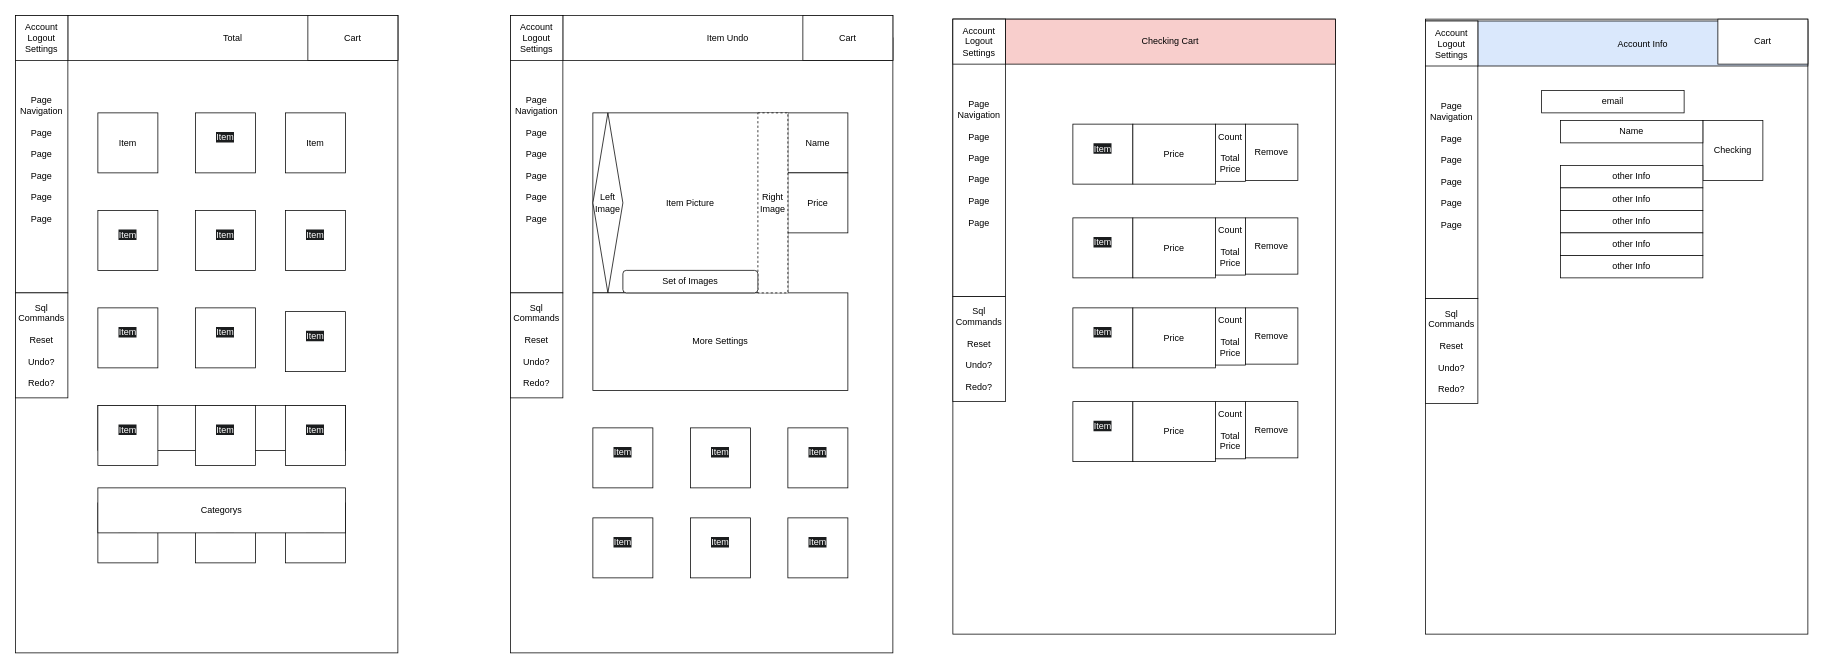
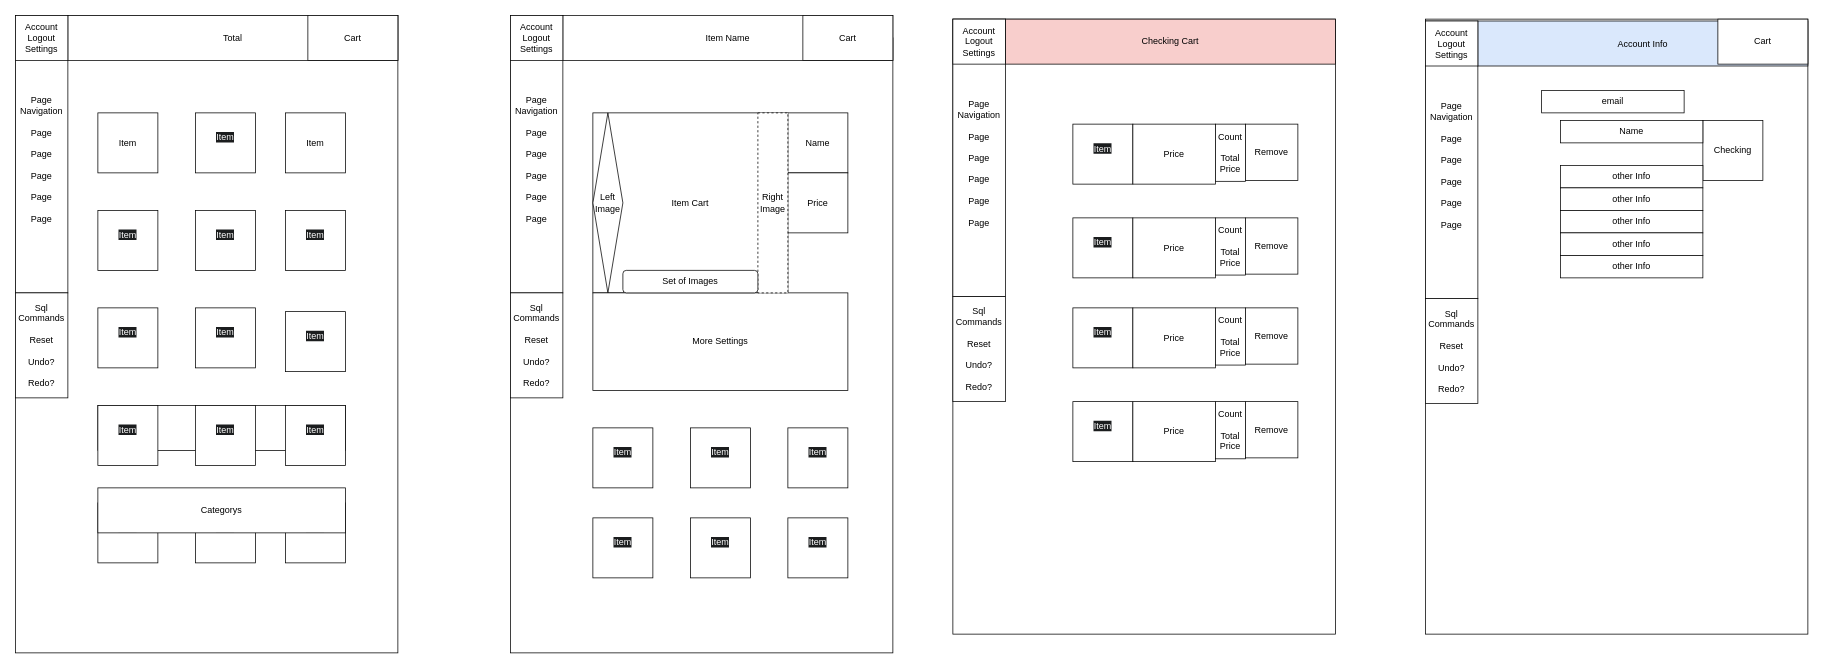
node "Item Undo": label "Item Undo" -> "Item Name"
node "Item Picture": label "Item Picture" -> "Item Cart"
